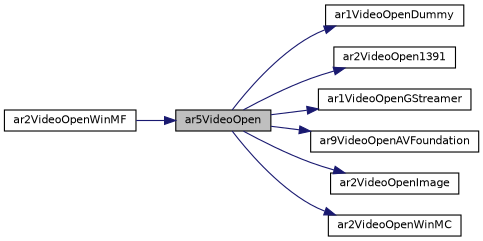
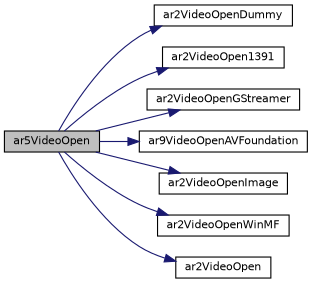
node "ar1VideoOpenDummy": label "ar1VideoOpenDummy" -> "ar2VideoOpenDummy"
node "ar1VideoOpenGStreamer": label "ar1VideoOpenGStreamer" -> "ar2VideoOpenGStreamer"
edge "ar2VideoOpenWinMF" -> "ar5VideoOpen": reversed
node "ar2VideoOpenWinMC": label "ar2VideoOpenWinMC" -> "ar2VideoOpen"
